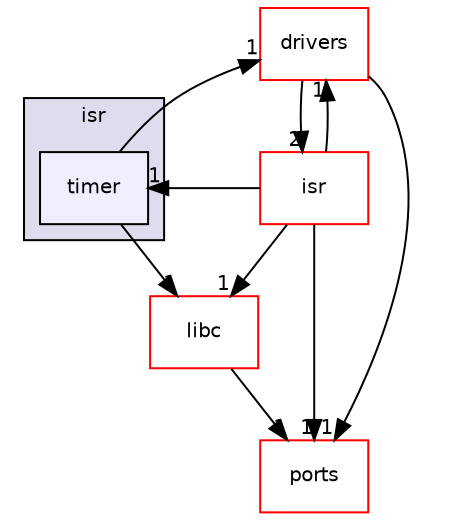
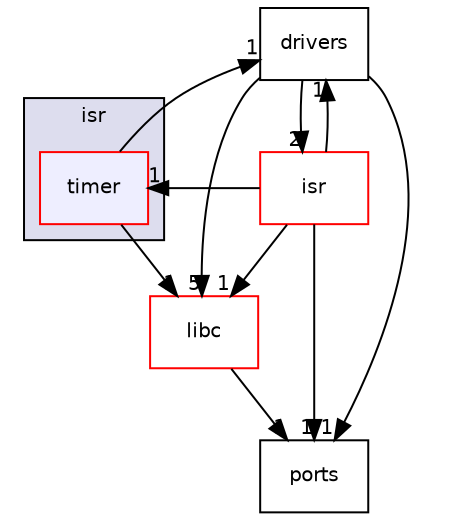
node "drivers": color red -> black
edge "drivers" -> "libc": added
node "timer": color black -> red
node "ports": color red -> black
